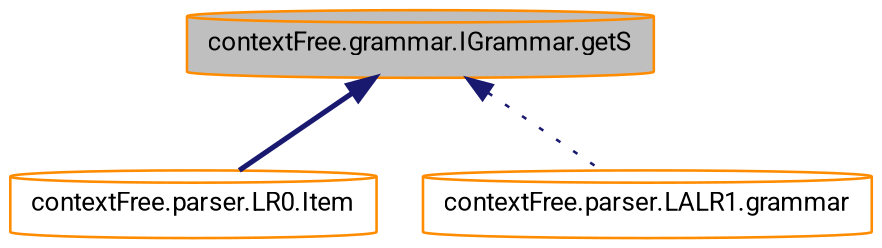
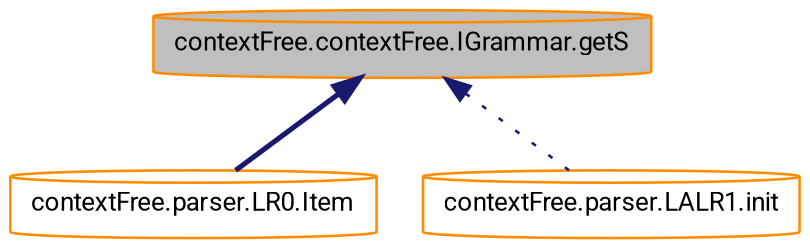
node "contextFree.grammar.IGrammar.getS": label "contextFree.grammar.IGrammar.getS" -> "contextFree.contextFree.IGrammar.getS"
node "contextFree.parser.LALR1.grammar": label "contextFree.parser.LALR1.grammar" -> "contextFree.parser.LALR1.init"
